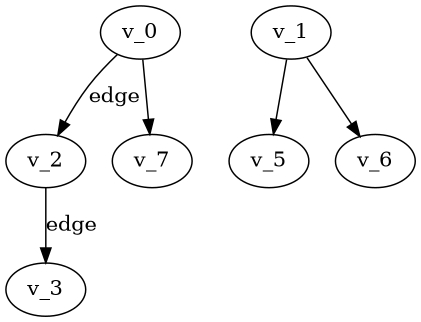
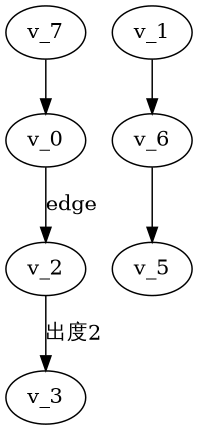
edge "v_0" -> "v_7": reversed
edge "v_1" -> "v_5": now "v_6" -> "v_5"
edge "v_2" -> "v_3": label "edge" -> "出度2"
